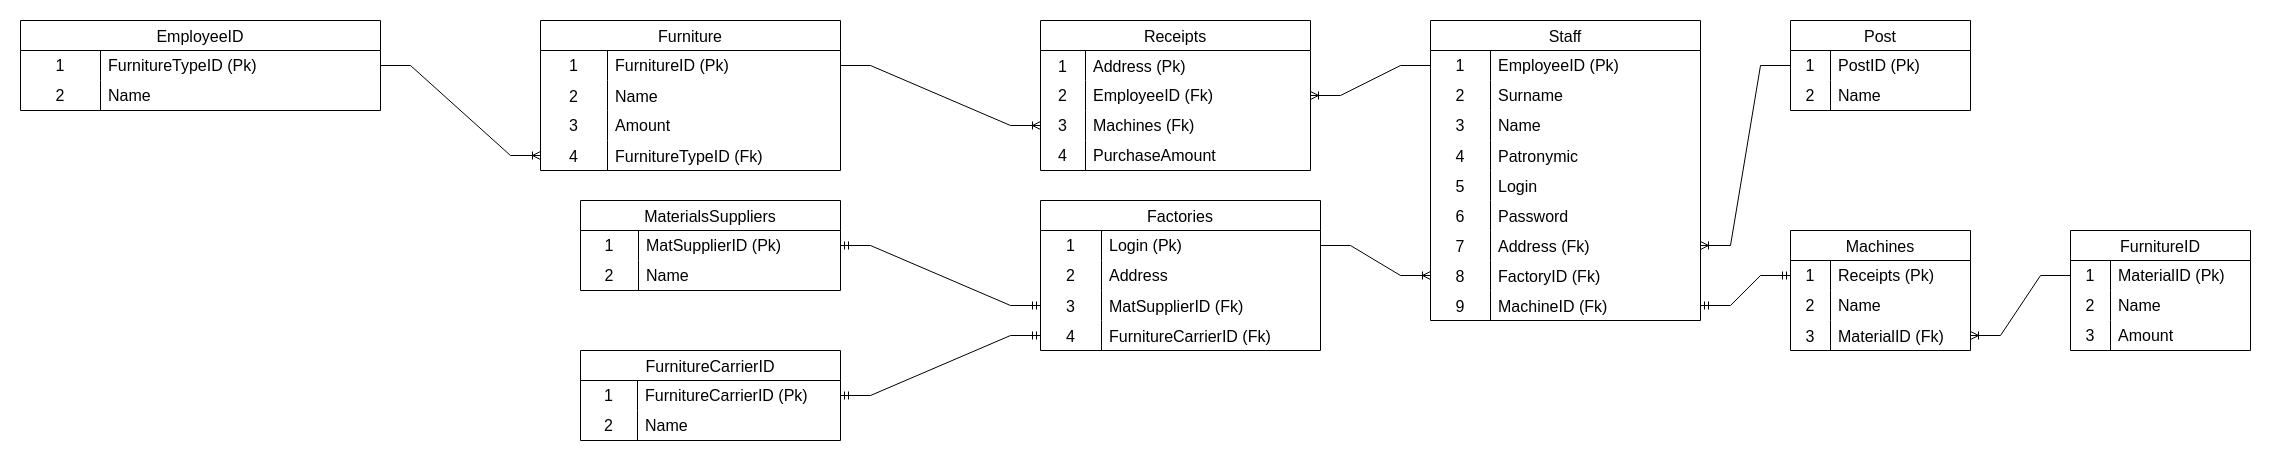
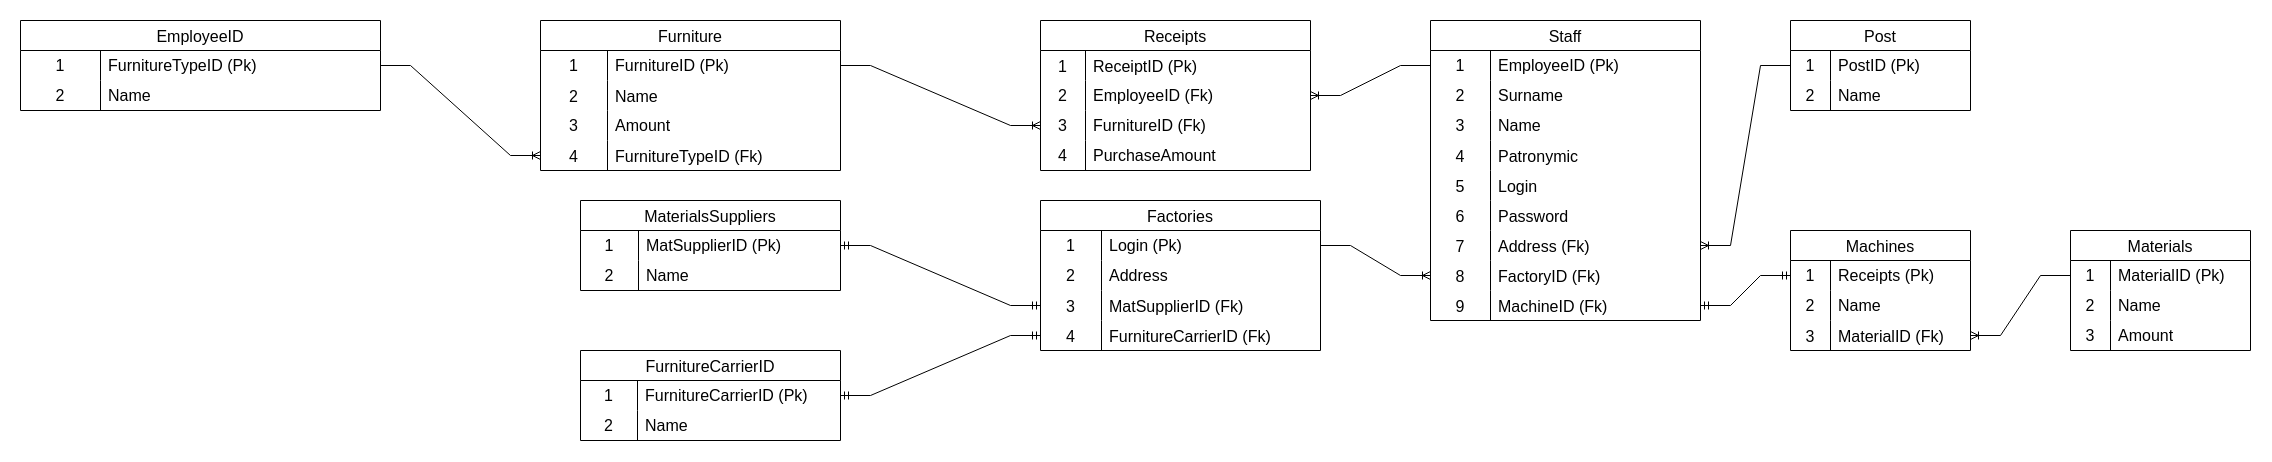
node "Address (Pk)": label "Address (Pk)" -> "ReceiptID (Pk)"
node "Machines (Fk)": label "Machines (Fk)" -> "FurnitureID (Fk)"
node "FurnitureID": label "FurnitureID" -> "Materials"
